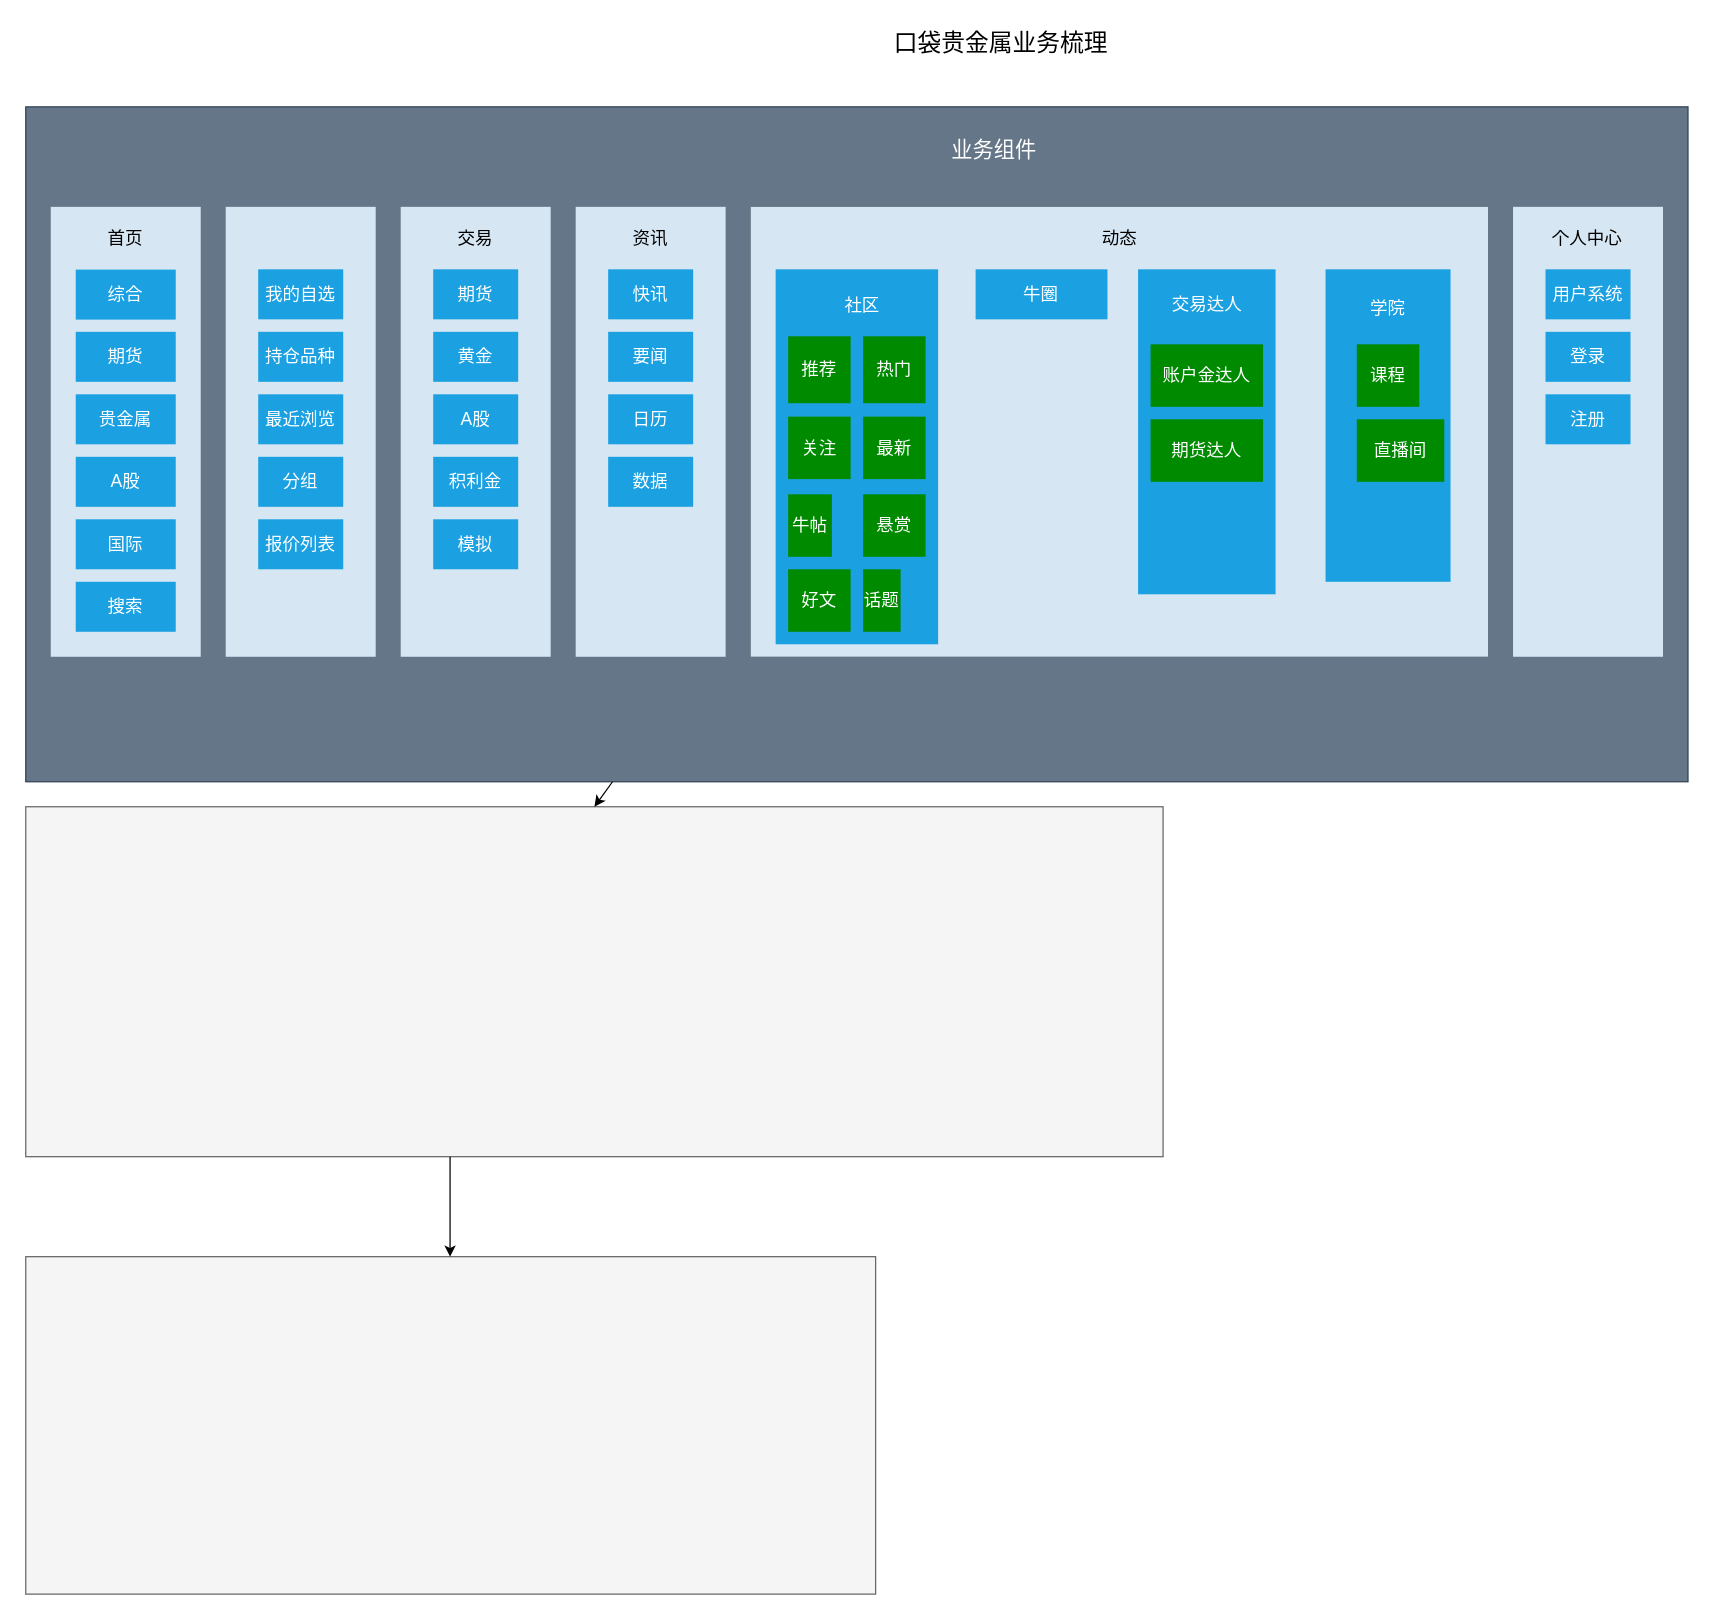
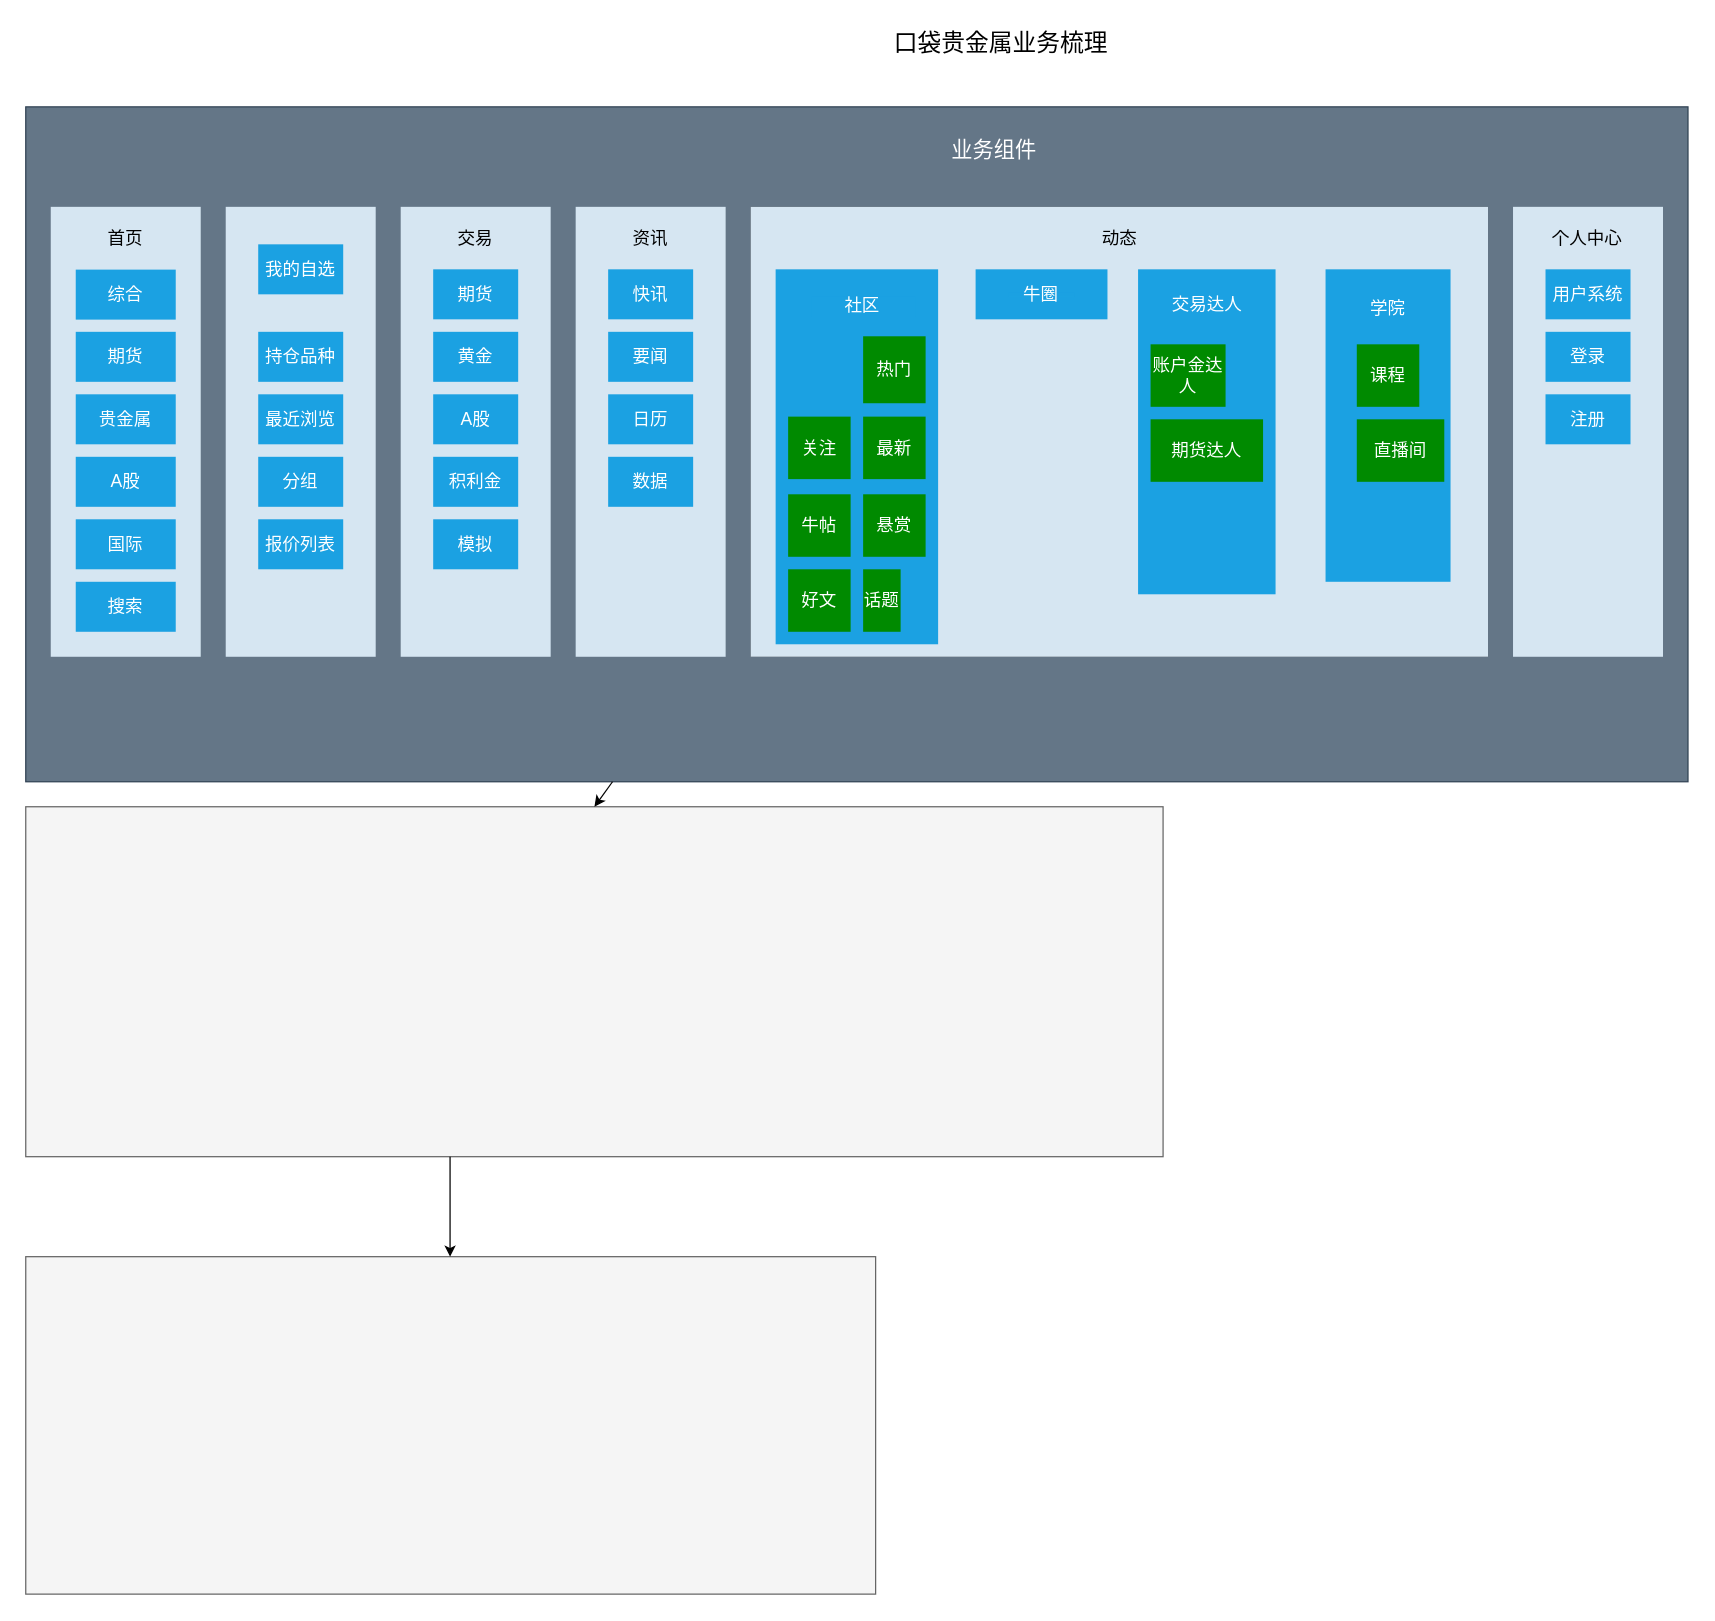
node "我的自选": moved (301, 294) -> (301, 269)
node "推荐": removed
node "账户金达人": size 113x63 -> 75x63
node "牛帖": size 44x63 -> 63x63
